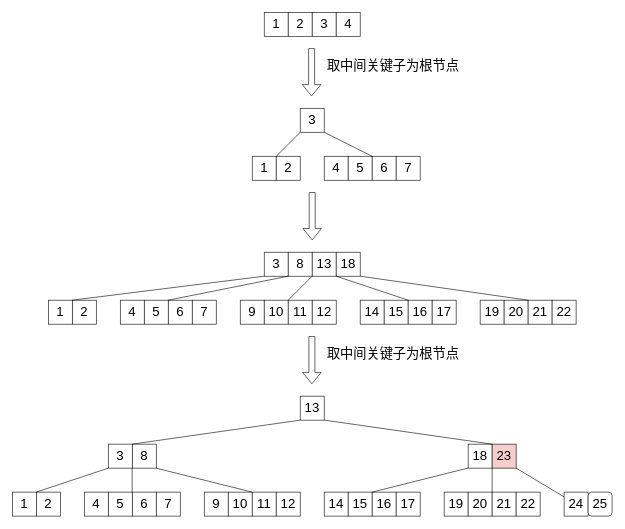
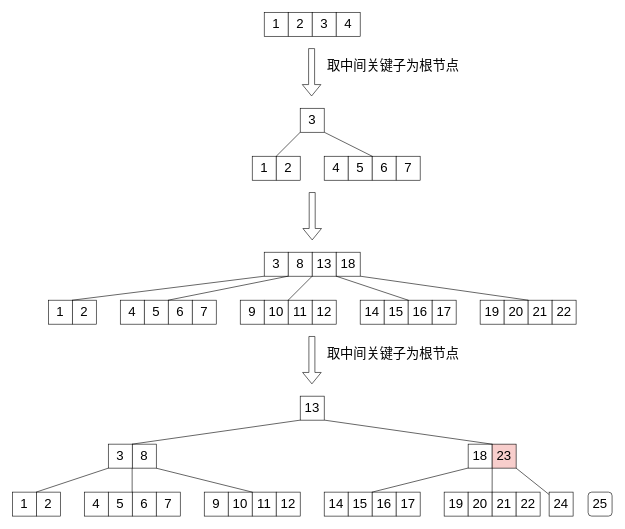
node "24": moved (576, 504) -> (561, 504)
